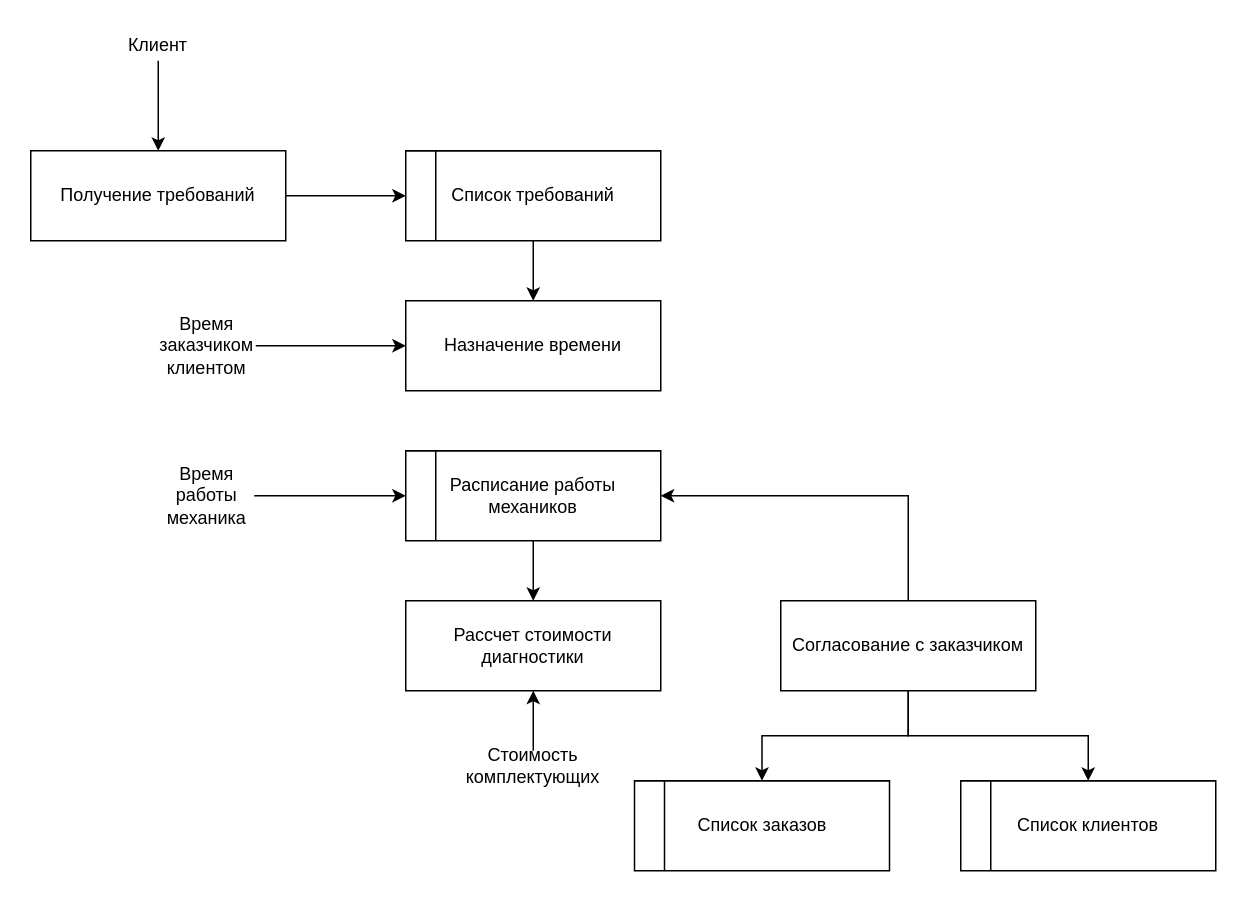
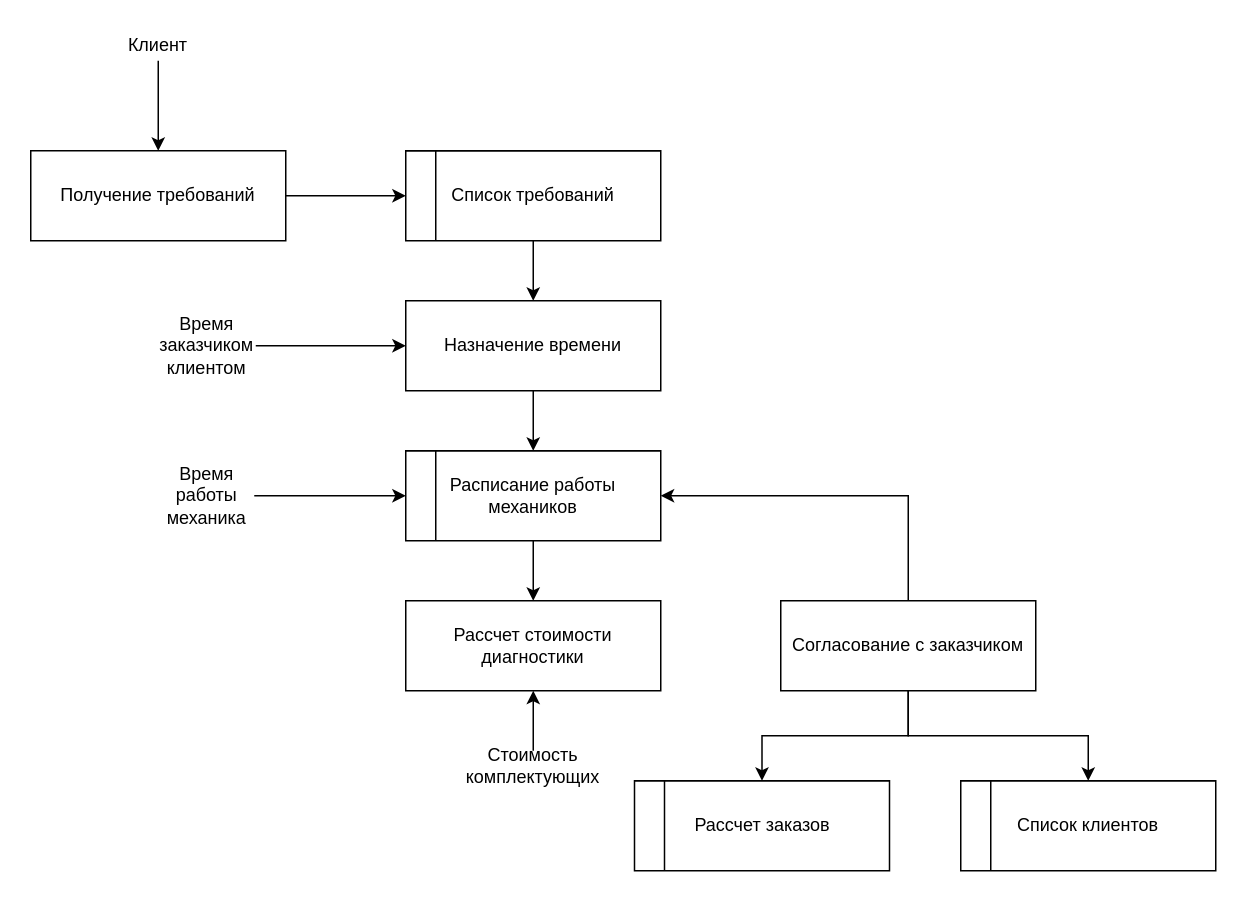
edge "Назначение времени" -> "Расписание работы механиков": added
node "Список заказов": label "Список заказов" -> "Рассчет заказов"
